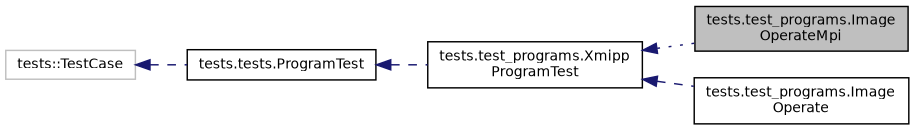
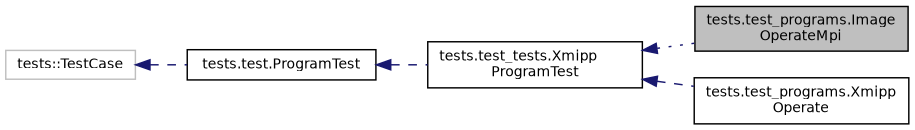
node "tests.tests.ProgramTest": label "tests.tests.ProgramTest" -> "tests.test.ProgramTest"
node "tests.test_programs.Xmipp ProgramTest": label "tests.test_programs.Xmipp ProgramTest" -> "tests.test_tests.Xmipp ProgramTest"
node "tests.test_programs.Image Operate": label "tests.test_programs.Image Operate" -> "tests.test_programs.Xmipp Operate"
